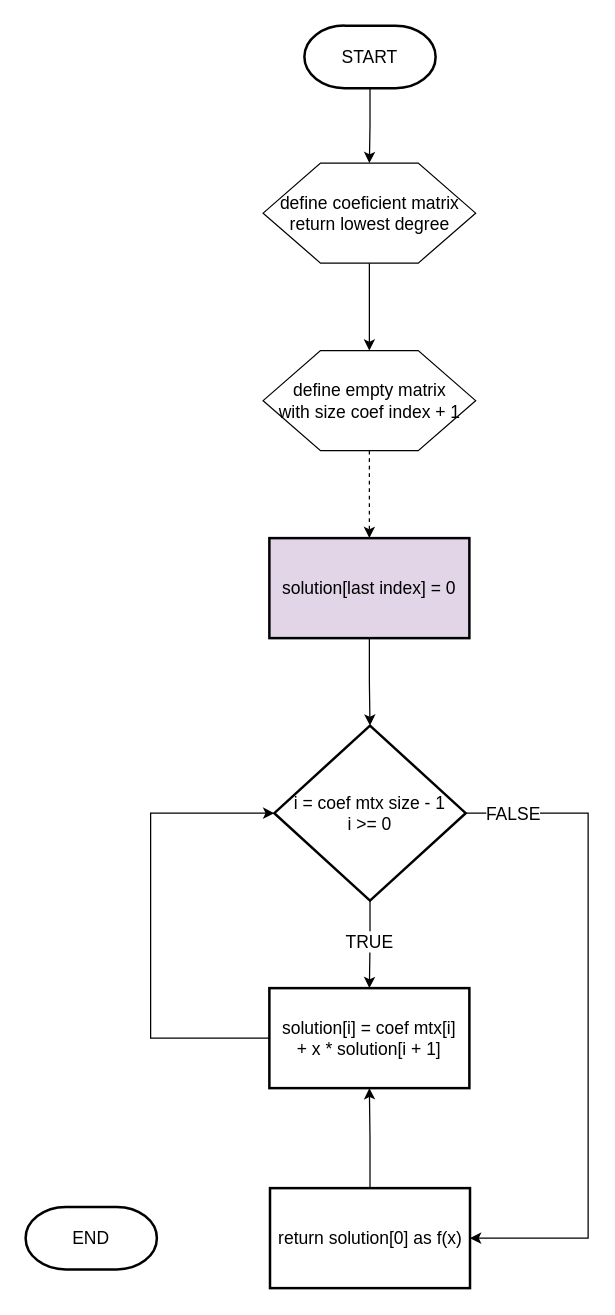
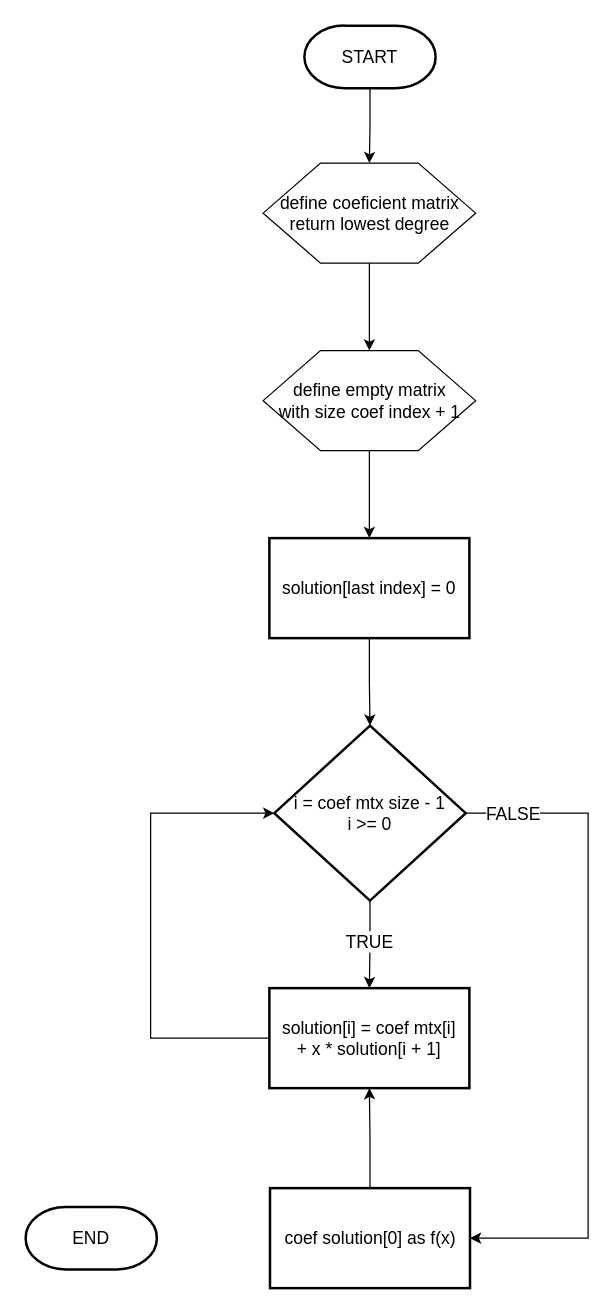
edge "define empty matrix with size coef index + 1" -> "solution[last index] = 0": style dashed -> solid
node "solution[last index] = 0": fillcolor #e1d5e7 -> #ffffff
node "return solution[0] as f(x)": label "return solution[0] as f(x)" -> "coef solution[0] as f(x)"
